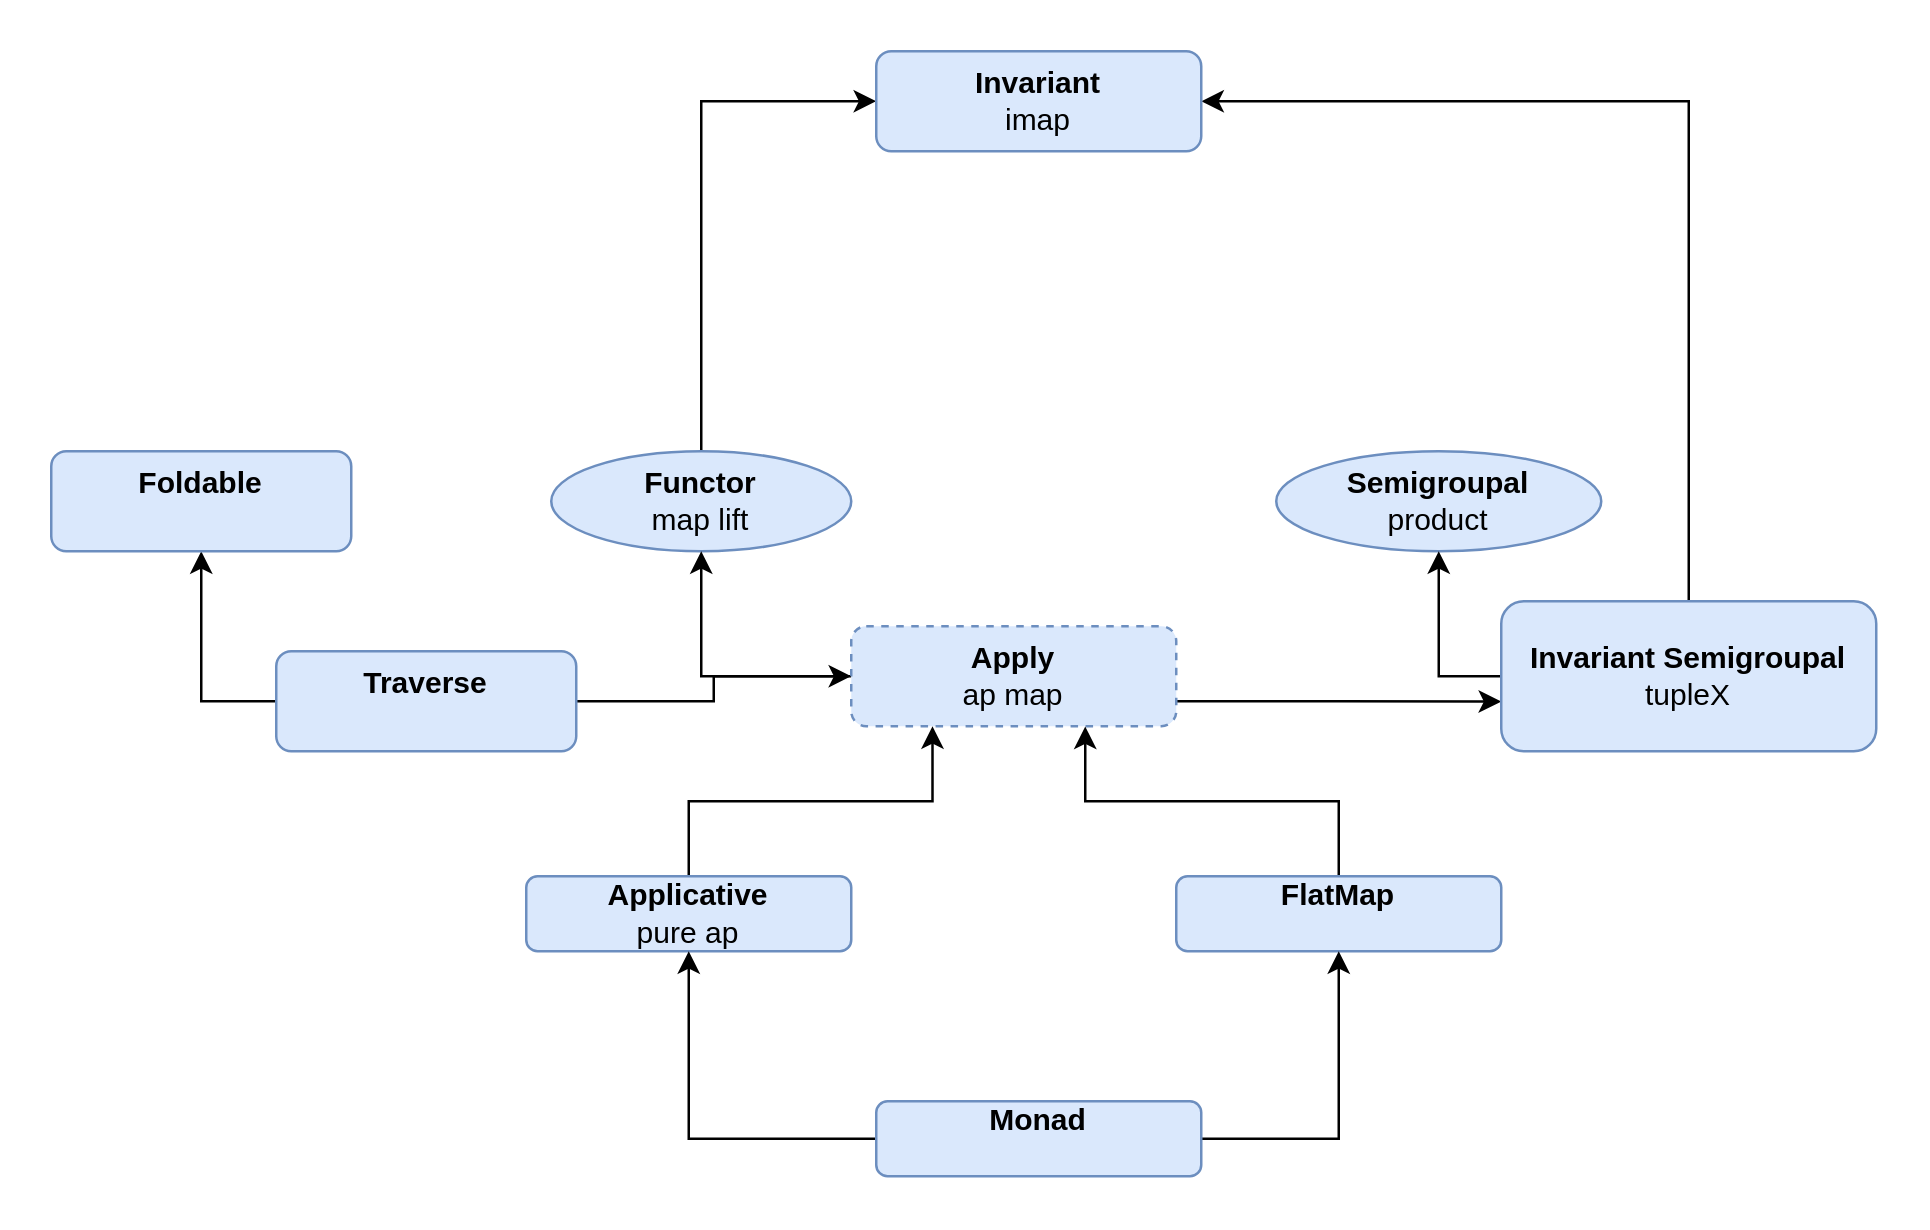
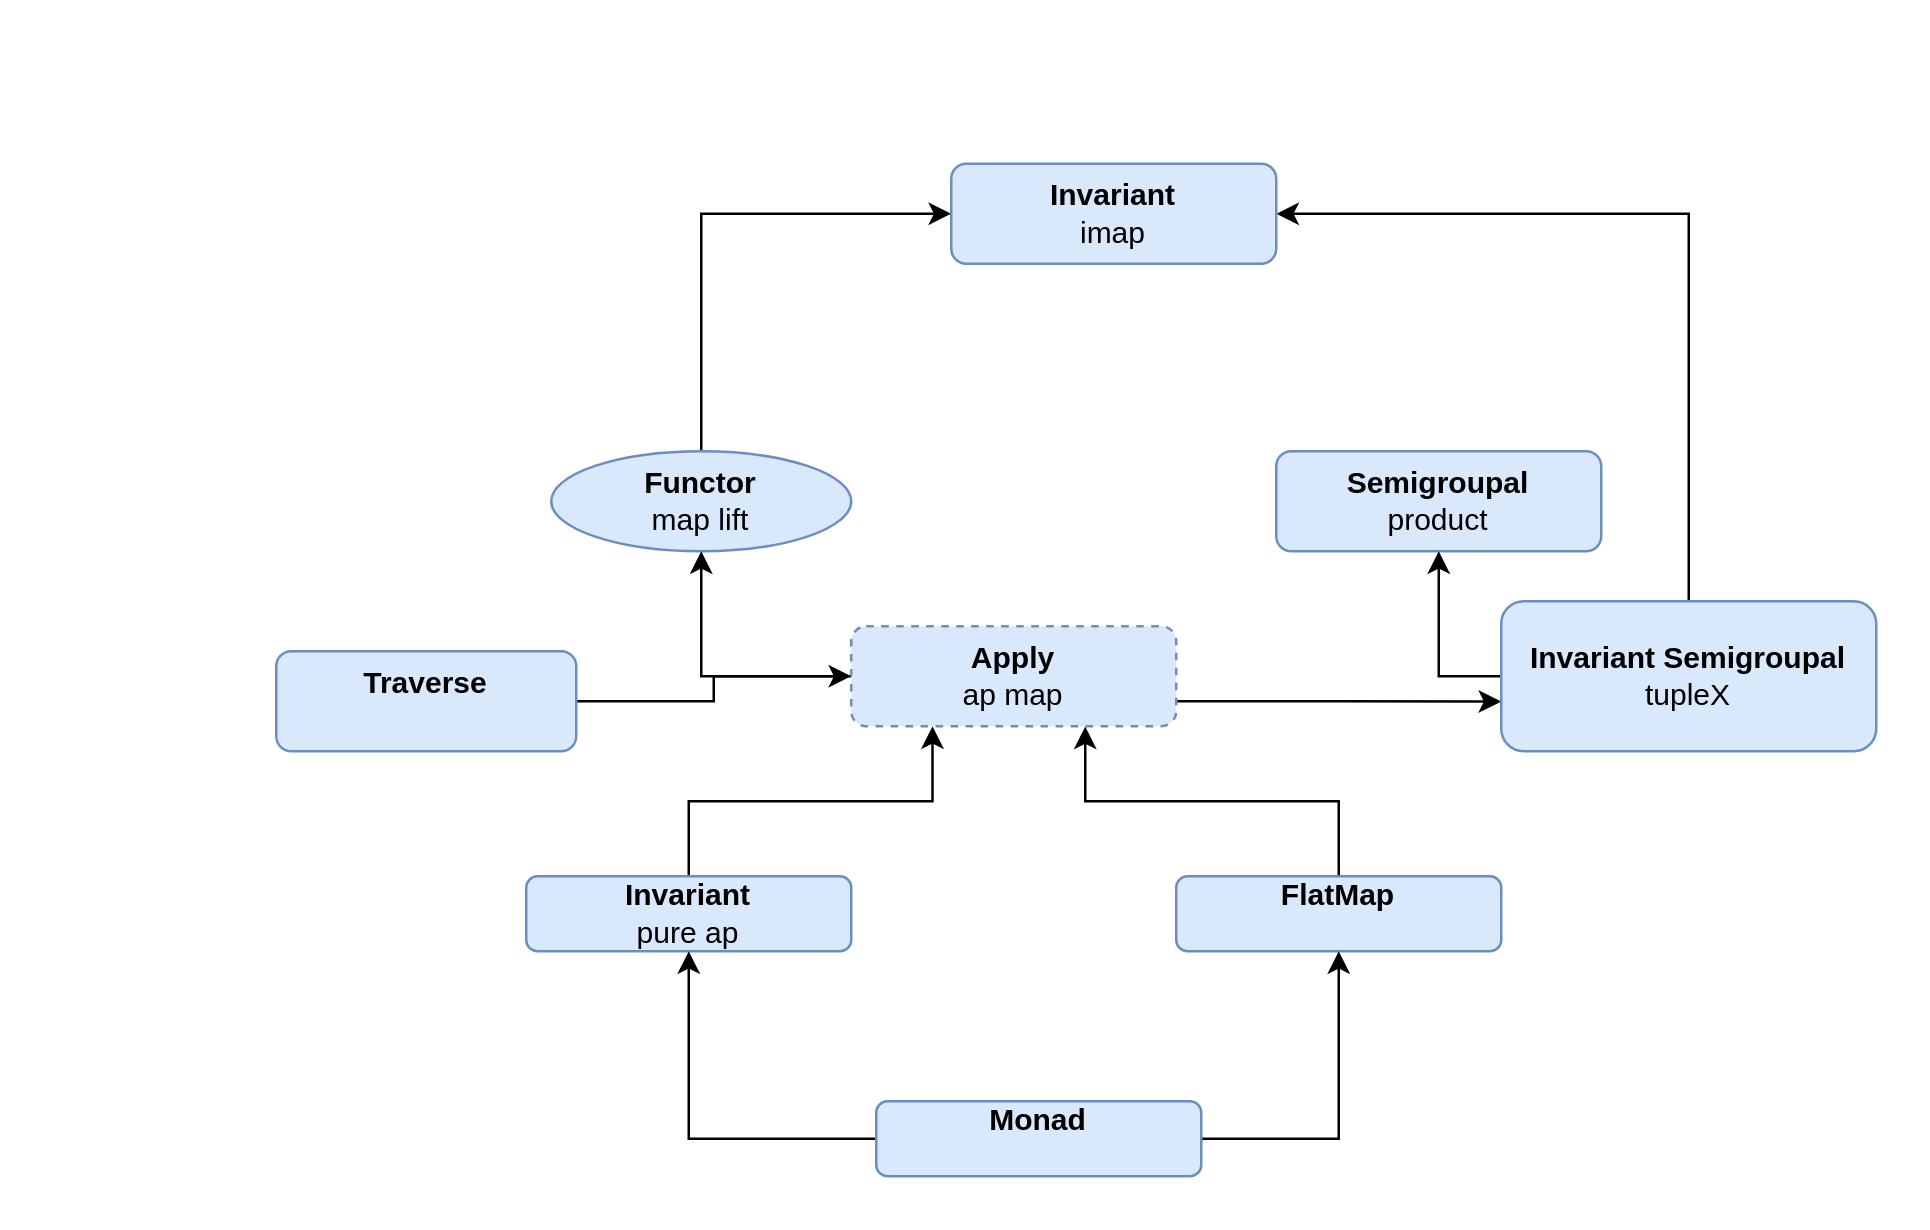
node "Invariant imap": moved (1039, 101) -> (1114, 214)
node "Foldable": removed
node "Semigroupal product": shape ellipse -> rounded rectangle
edge "Traverse" -> "Foldable": removed
node "Applicative pure ap": label "Applicative pure ap" -> "Invariant pure ap"
